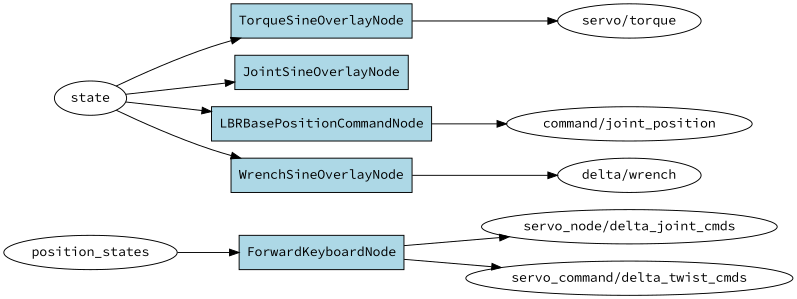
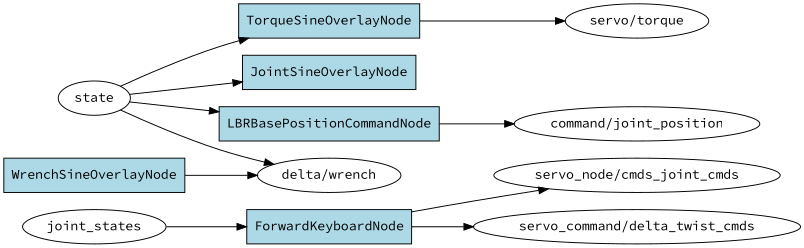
edge "state" -> "WrenchSineOverlayNode": now "state" -> "delta/wrench"
node "servo_node/delta_joint_cmds": label "servo_node/delta_joint_cmds" -> "servo_node/cmds_joint_cmds"
node "position_states": label "position_states" -> "joint_states"
